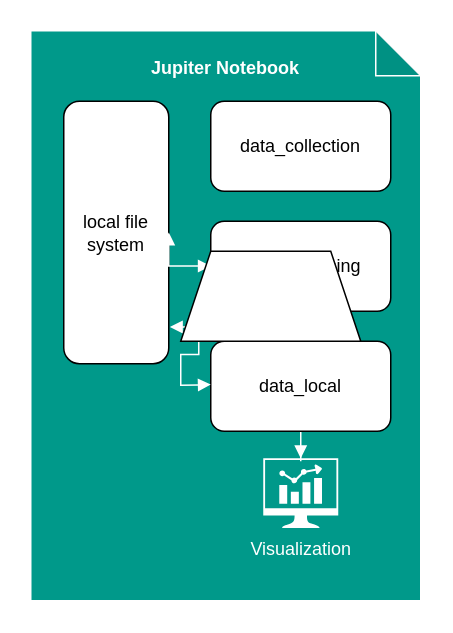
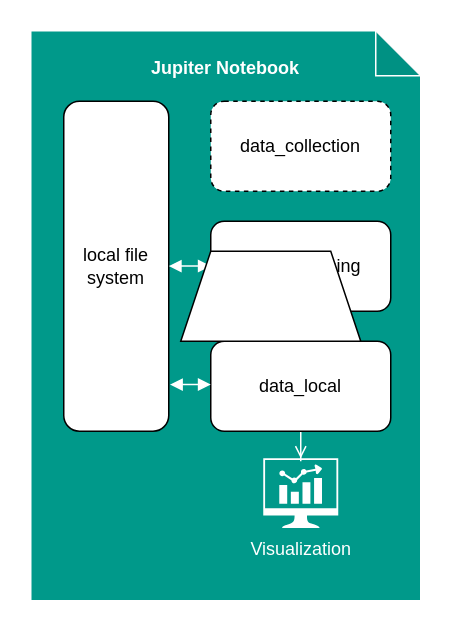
node "data_collection": style solid -> dashed
node "local file system": size 105x263 -> 105x330
edge "data_local" -> "Visualization": arrowhead block -> open
